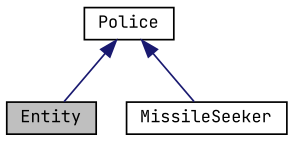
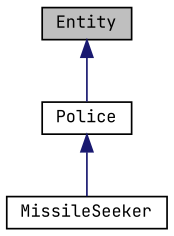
edge "Entity" -> "Police": reversed
